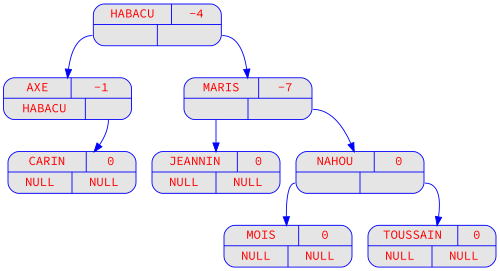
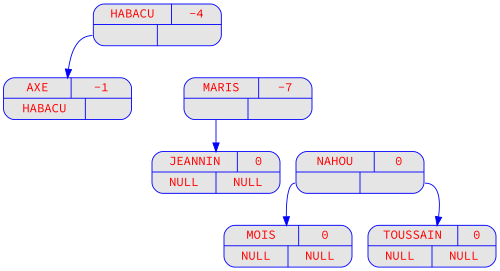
edge "HABACU" -> "MARIS": removed
edge "MARIS" -> "NAHOU": removed
node "CARIN": removed
